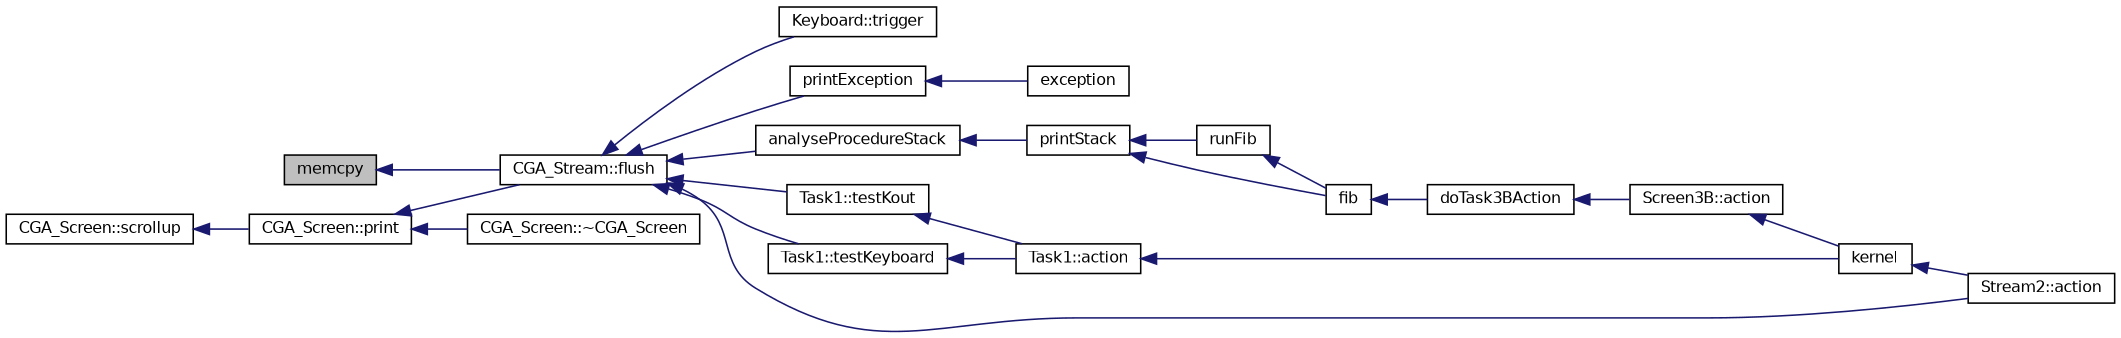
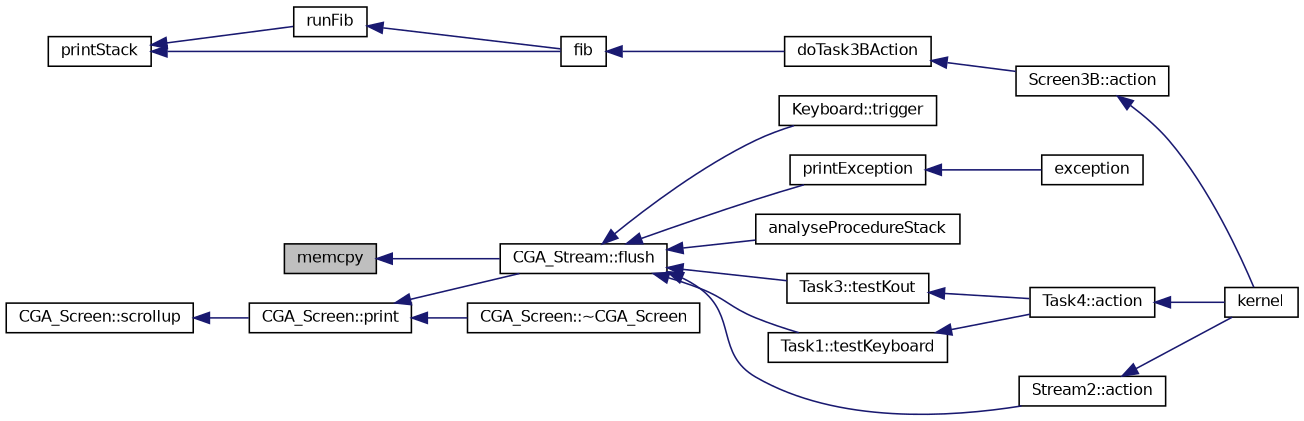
edge "printStack" -> "analyseProcedureStack": removed
node "Task1::testKout": label "Task1::testKout" -> "Task3::testKout"
node "Task1::action": label "Task1::action" -> "Task4::action"
edge "Stream2::action" -> "kernel": reversed
